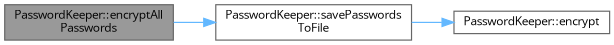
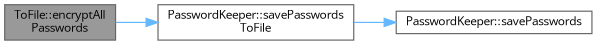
node "PasswordKeeper::encryptAll Passwords": label "PasswordKeeper::encryptAll Passwords" -> "ToFile::encryptAll Passwords"
node "PasswordKeeper::encrypt": label "PasswordKeeper::encrypt" -> "PasswordKeeper::savePasswords"
